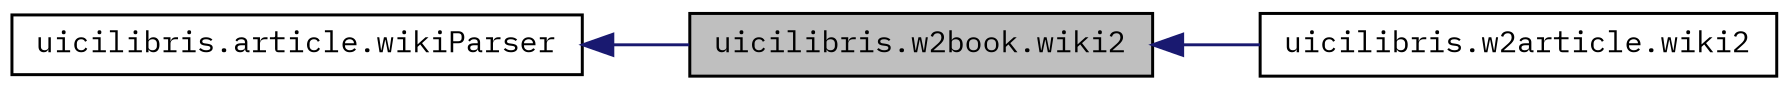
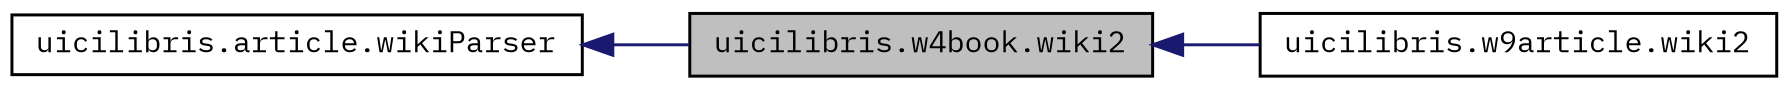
node "uicilibris.w2book.wiki2": label "uicilibris.w2book.wiki2" -> "uicilibris.w4book.wiki2"
node "uicilibris.w2article.wiki2": label "uicilibris.w2article.wiki2" -> "uicilibris.w9article.wiki2"
